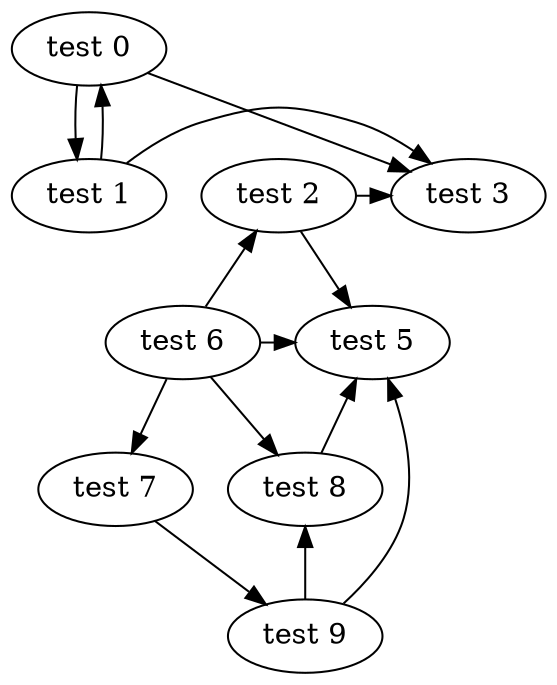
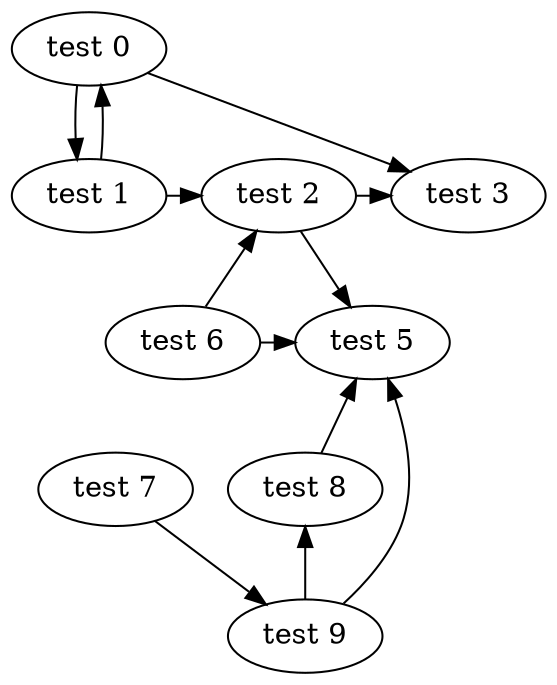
edge "test 1" -> "test 3": now "test 1" -> "test 2"
edge "test 6" -> "test 7": removed
edge "test 6" -> "test 8": removed
